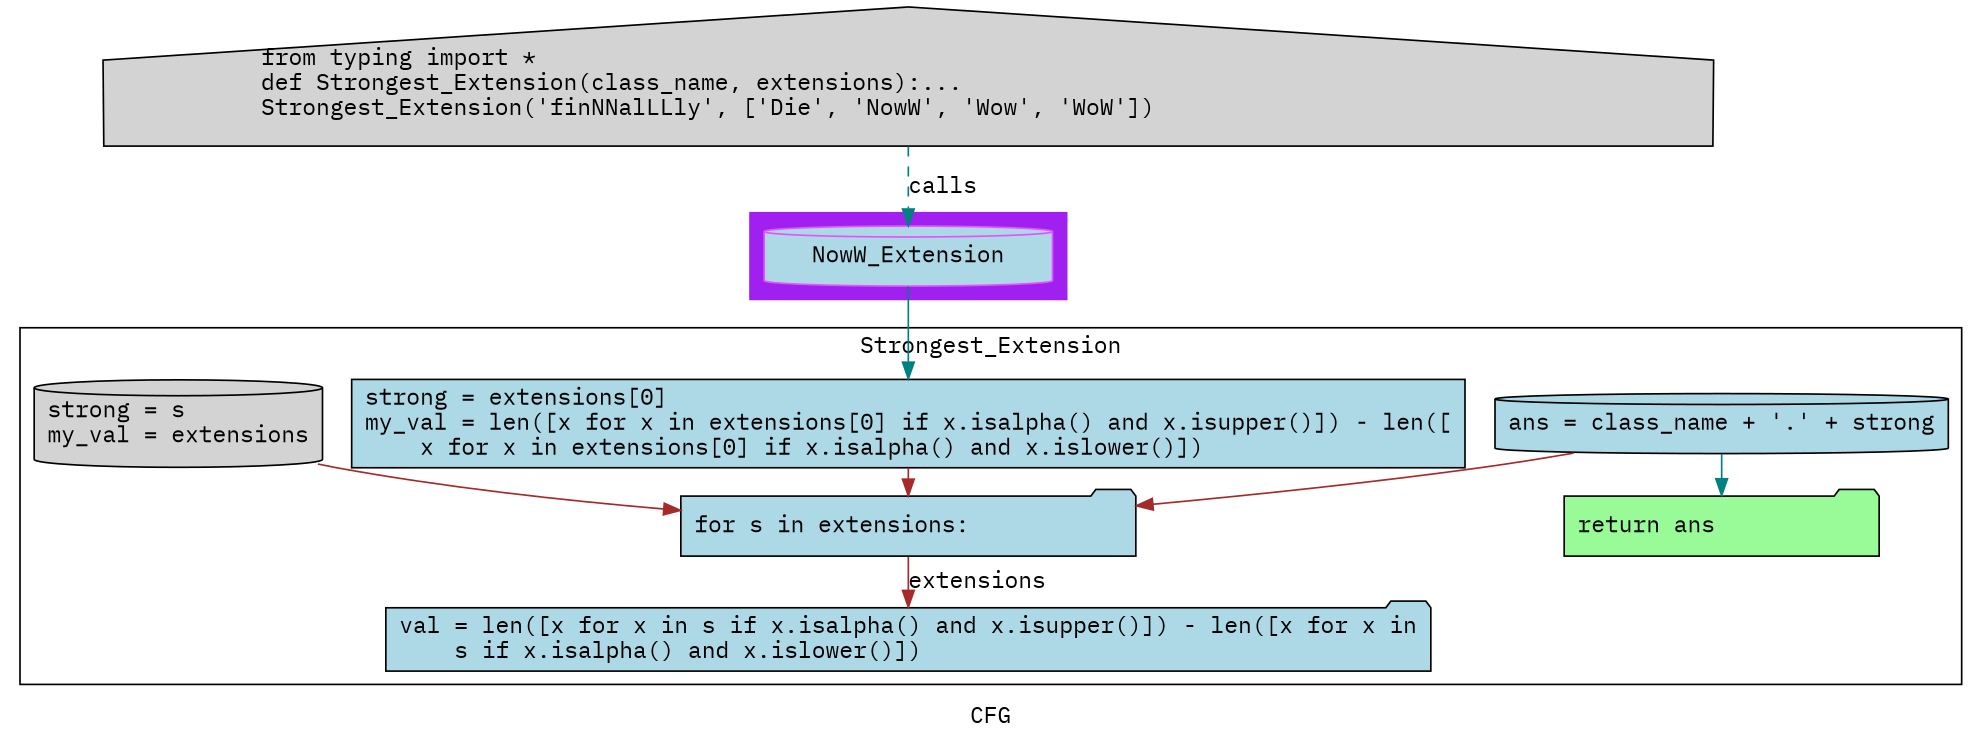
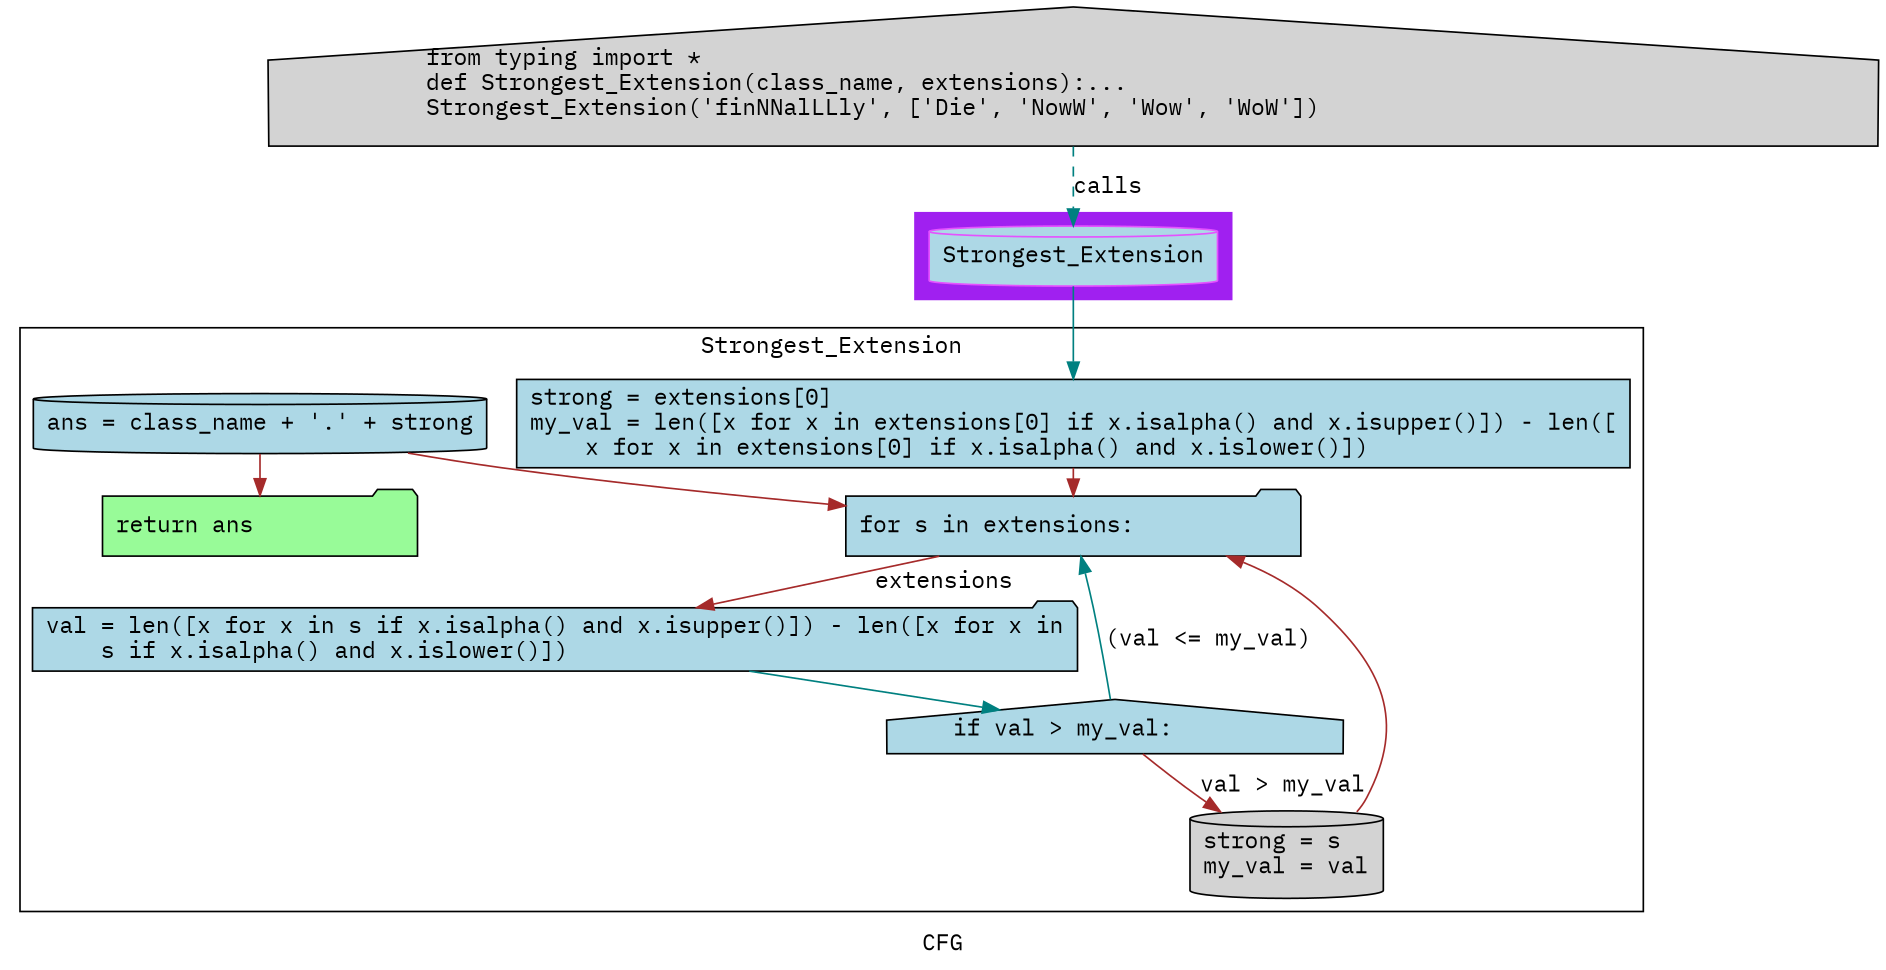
node "NowW_Extension": label "NowW_Extension" -> "Strongest_Extension"
node "strong = s my_val = extensions": label "strong = s my_val = extensions" -> "strong = s my_val = val"
edge "ans = class_name + '.' + strong" -> "return ans": color teal -> brown
node "if val > my_val:": added
